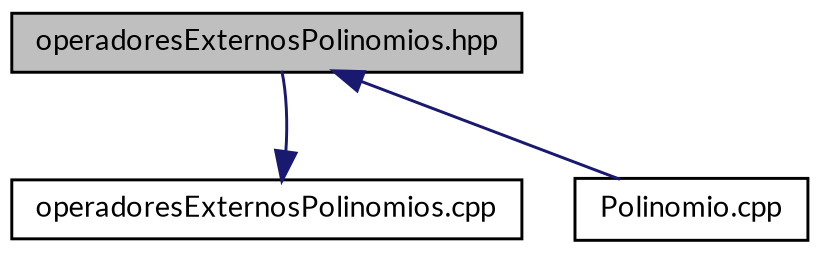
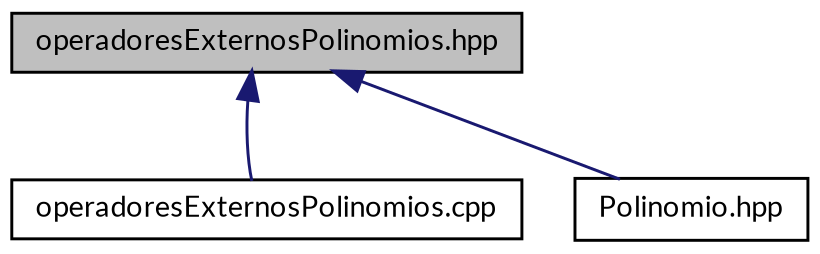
edge "operadoresExternosPolinomios.hpp" -> "operadoresExternosPolinomios.cpp": reversed
node "Polinomio.cpp": label "Polinomio.cpp" -> "Polinomio.hpp"
